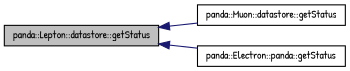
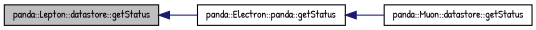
edge "panda::Muon::datastore::getStatus" -> "panda::Lepton::datastore::getStatus": now "panda::Muon::datastore::getStatus" -> "panda::Electron::panda::getStatus"
